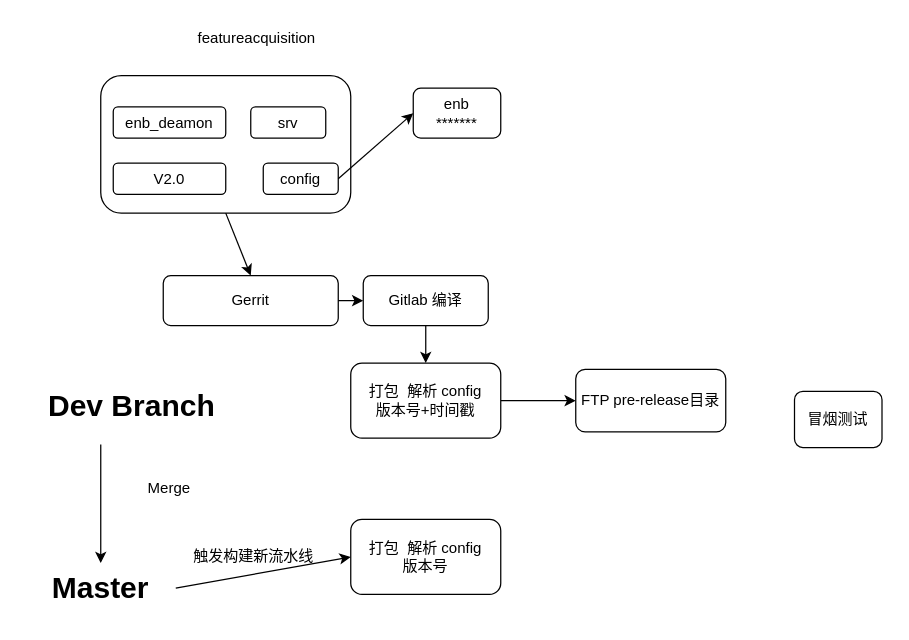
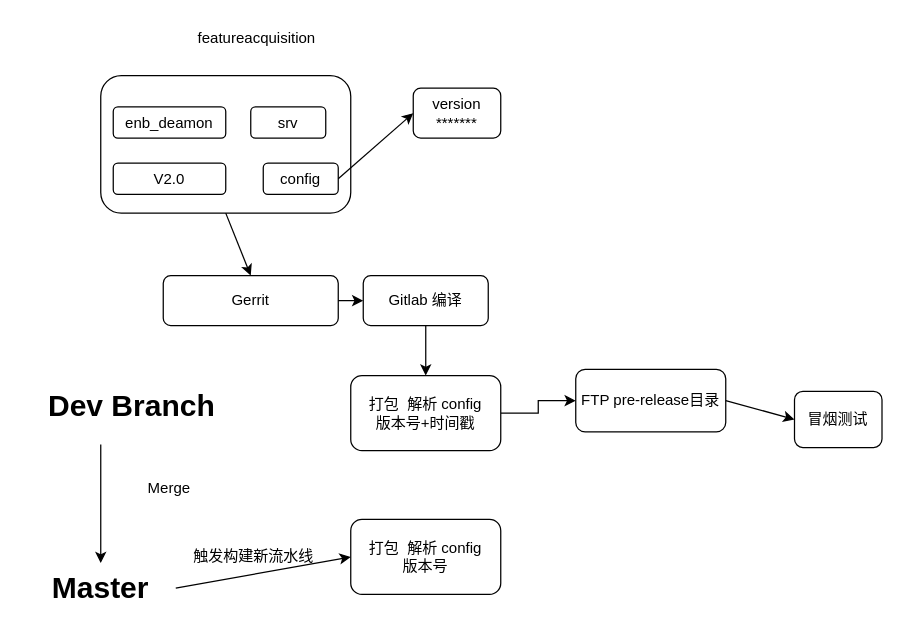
node "enb *******": label "enb *******" -> "version *******"
node "打包 解析 config 版本号+时间戳": moved (426, 401) -> (426, 413)
edge "FTP pre-release目录" -> "冒烟测试": added
